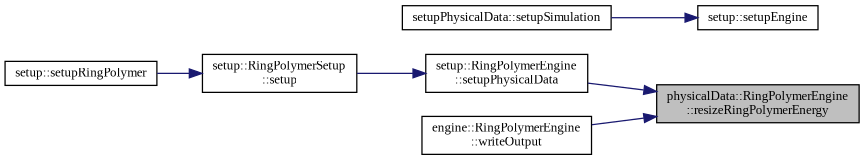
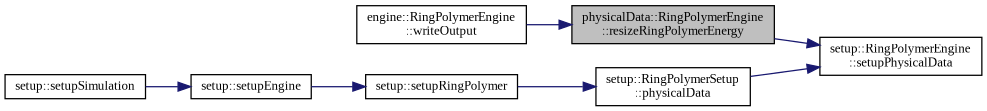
node "setupPhysicalData::setupSimulation": label "setupPhysicalData::setupSimulation" -> "setup::setupSimulation"
node "setup::RingPolymerSetup ::setup": label "setup::RingPolymerSetup ::setup" -> "setup::RingPolymerSetup ::physicalData"
edge "setup::setupEngine" -> "setup::setupRingPolymer": added
edge "setup::RingPolymerEngine ::setupPhysicalData" -> "physicalData::RingPolymerEngine ::resizeRingPolymerEnergy": reversed
